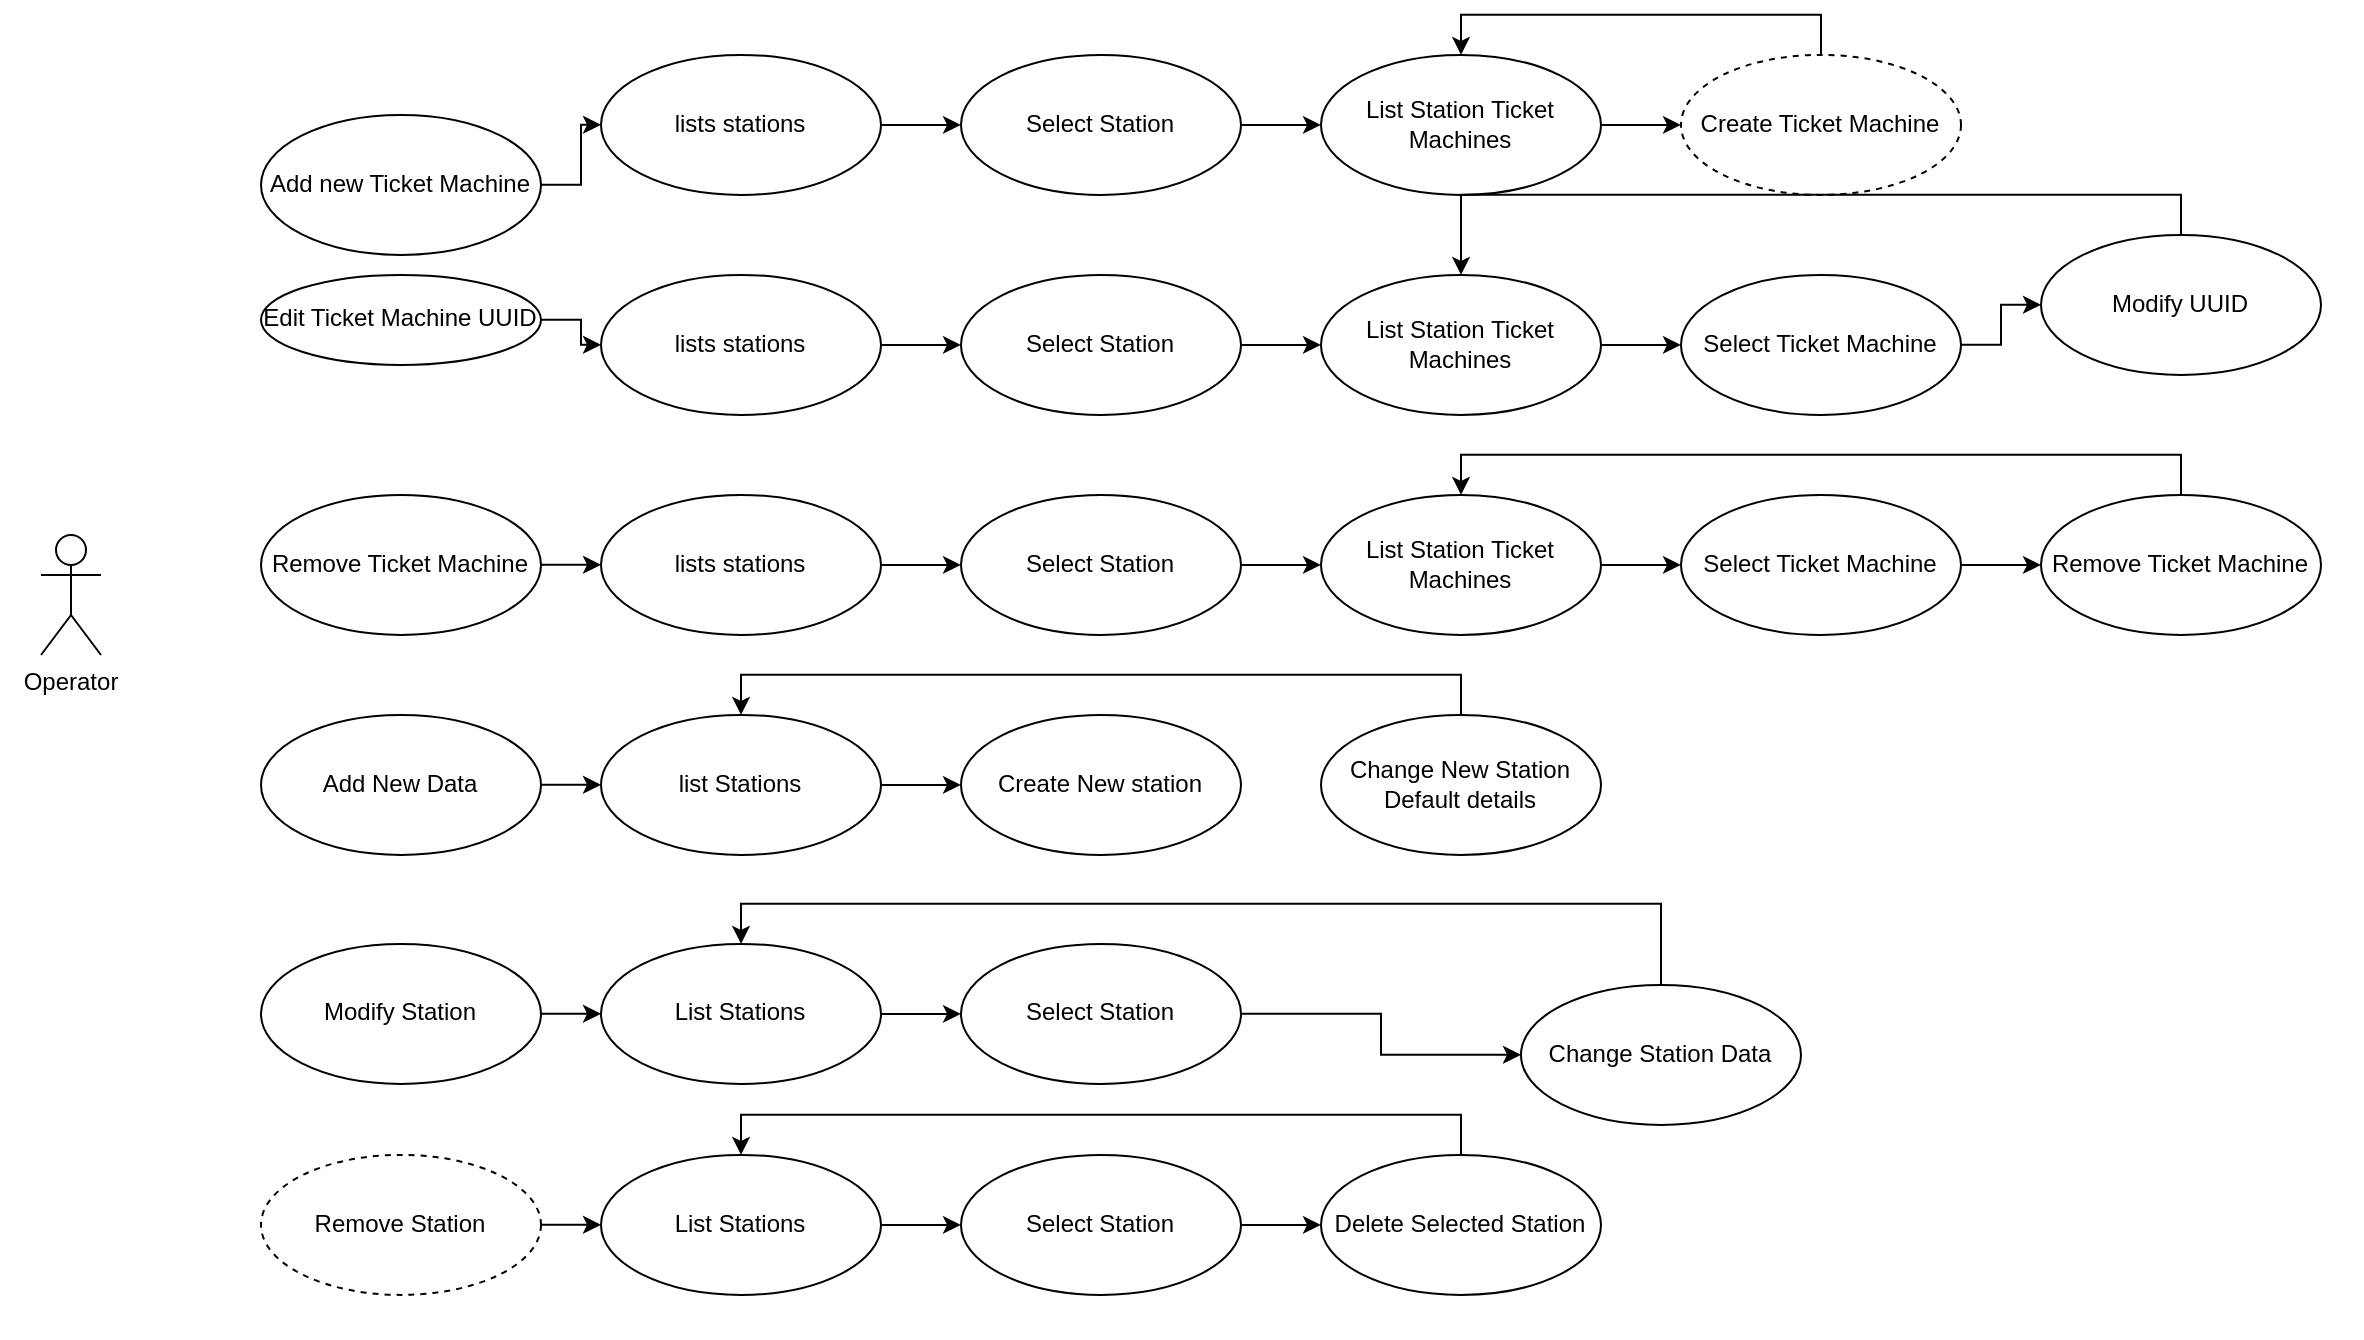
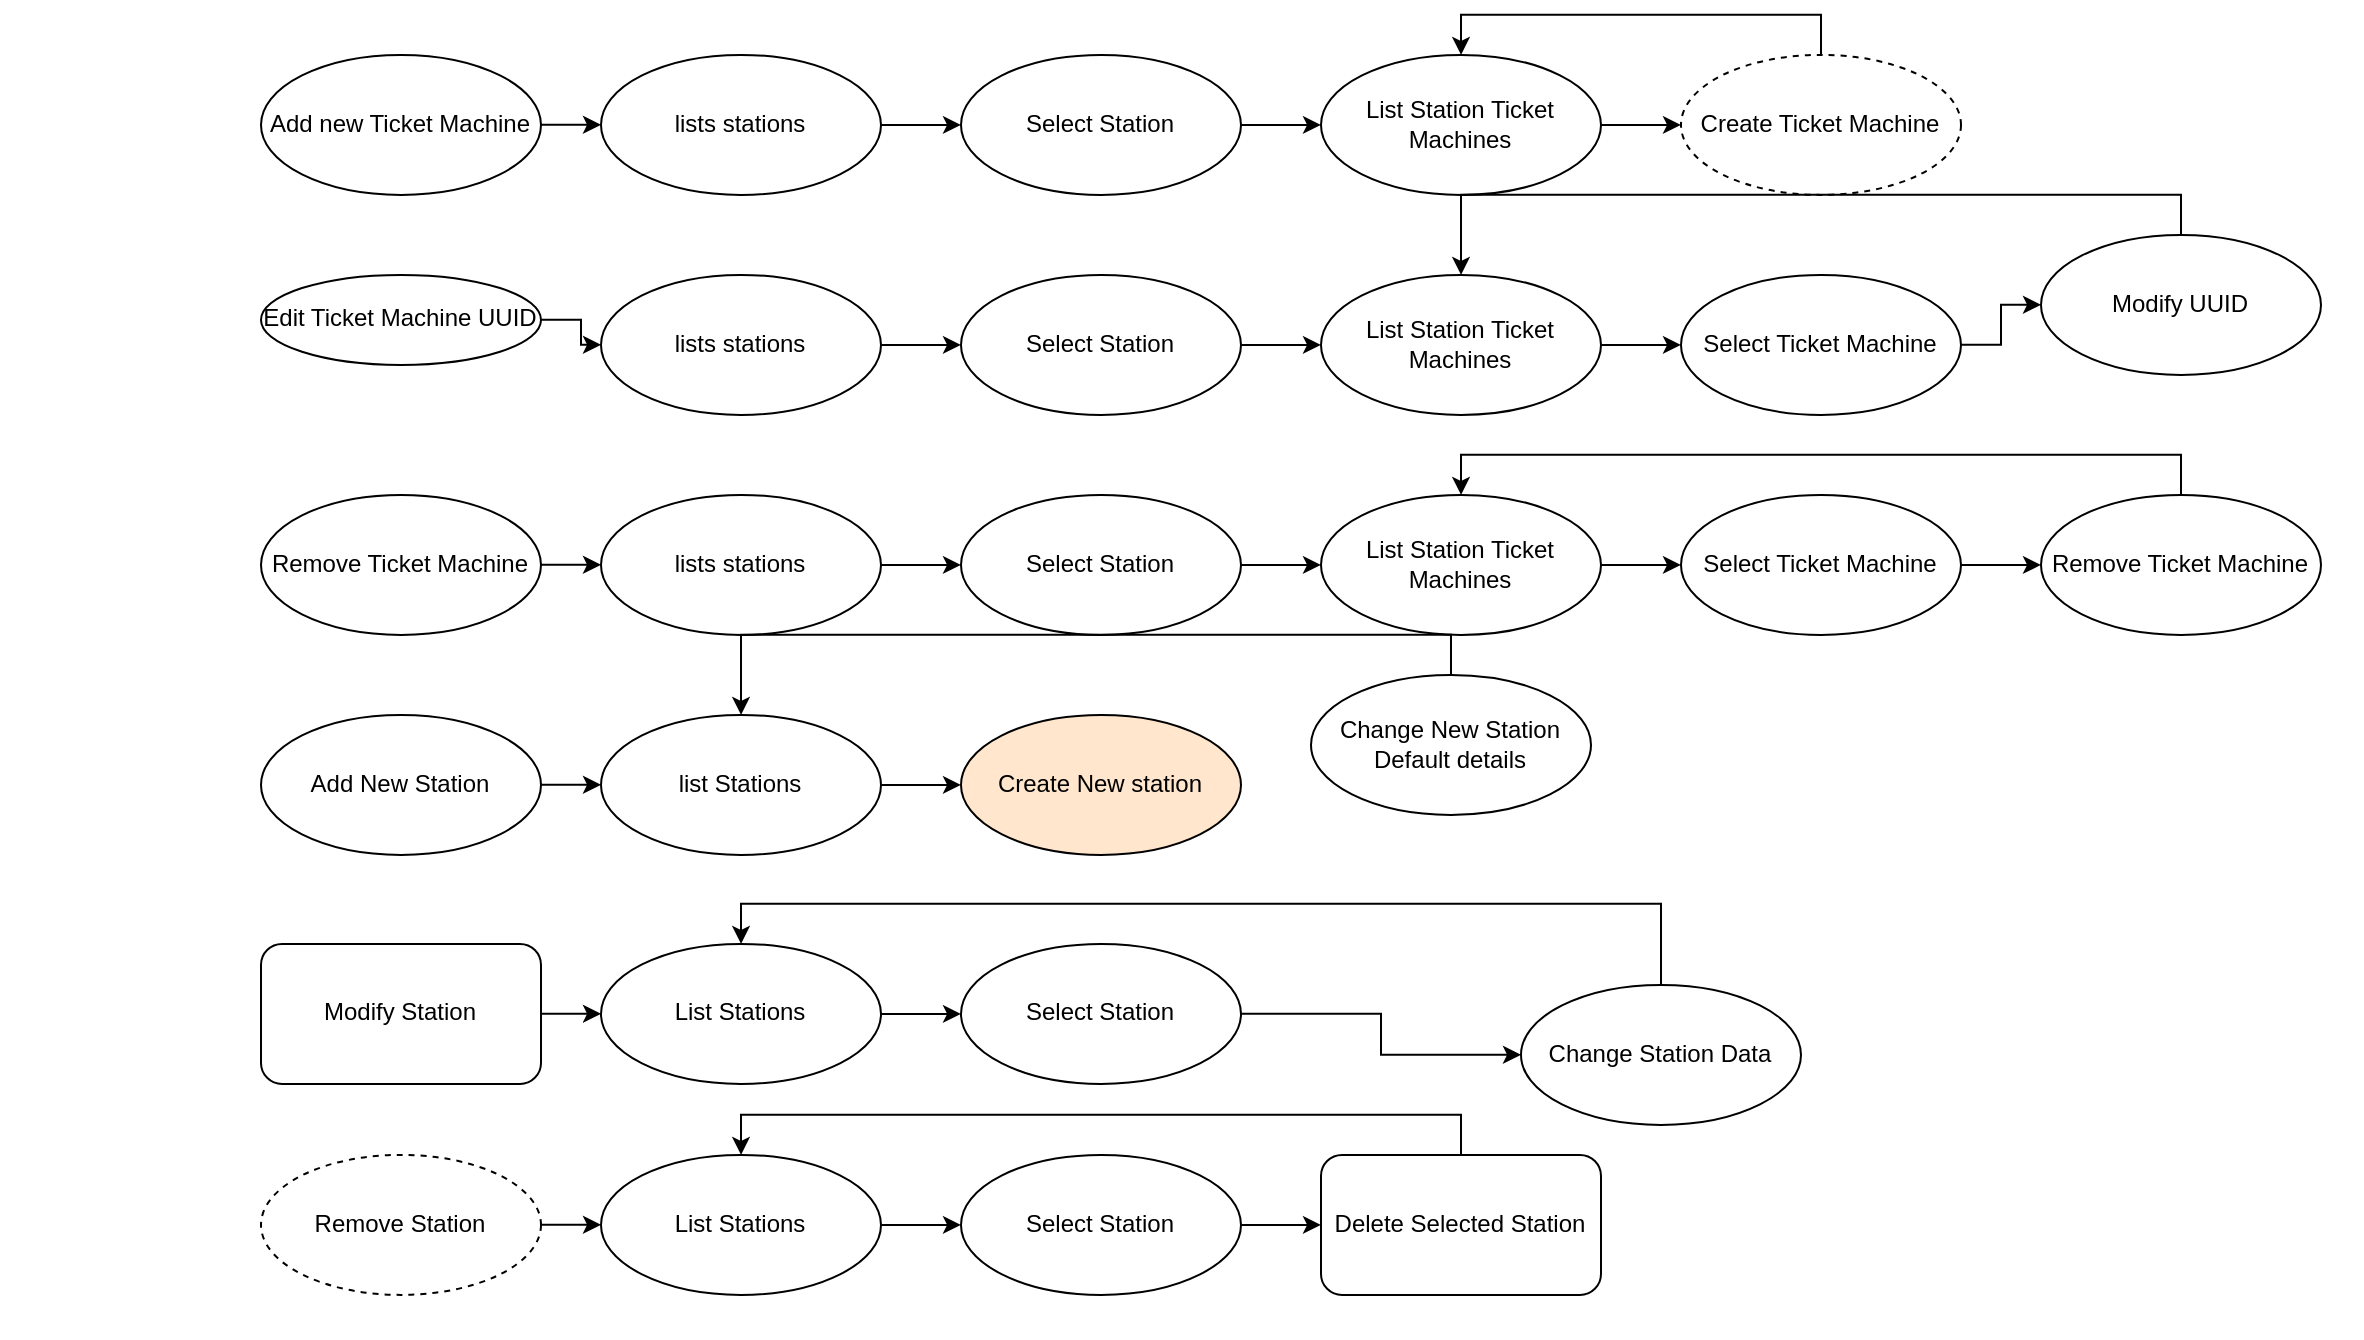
node "Add new Ticket Machine": moved (401, 185) -> (401, 125)
node "Operator": removed
node "Add New Data": label "Add New Data" -> "Add New Station"
node "Create New station": fillcolor #ffffff -> #ffe6cc
node "Change New Station Default details": moved (1461, 785) -> (1451, 745)
node "Modify Station": shape ellipse -> rounded rectangle
node "Delete Selected Station": shape ellipse -> rounded rectangle
